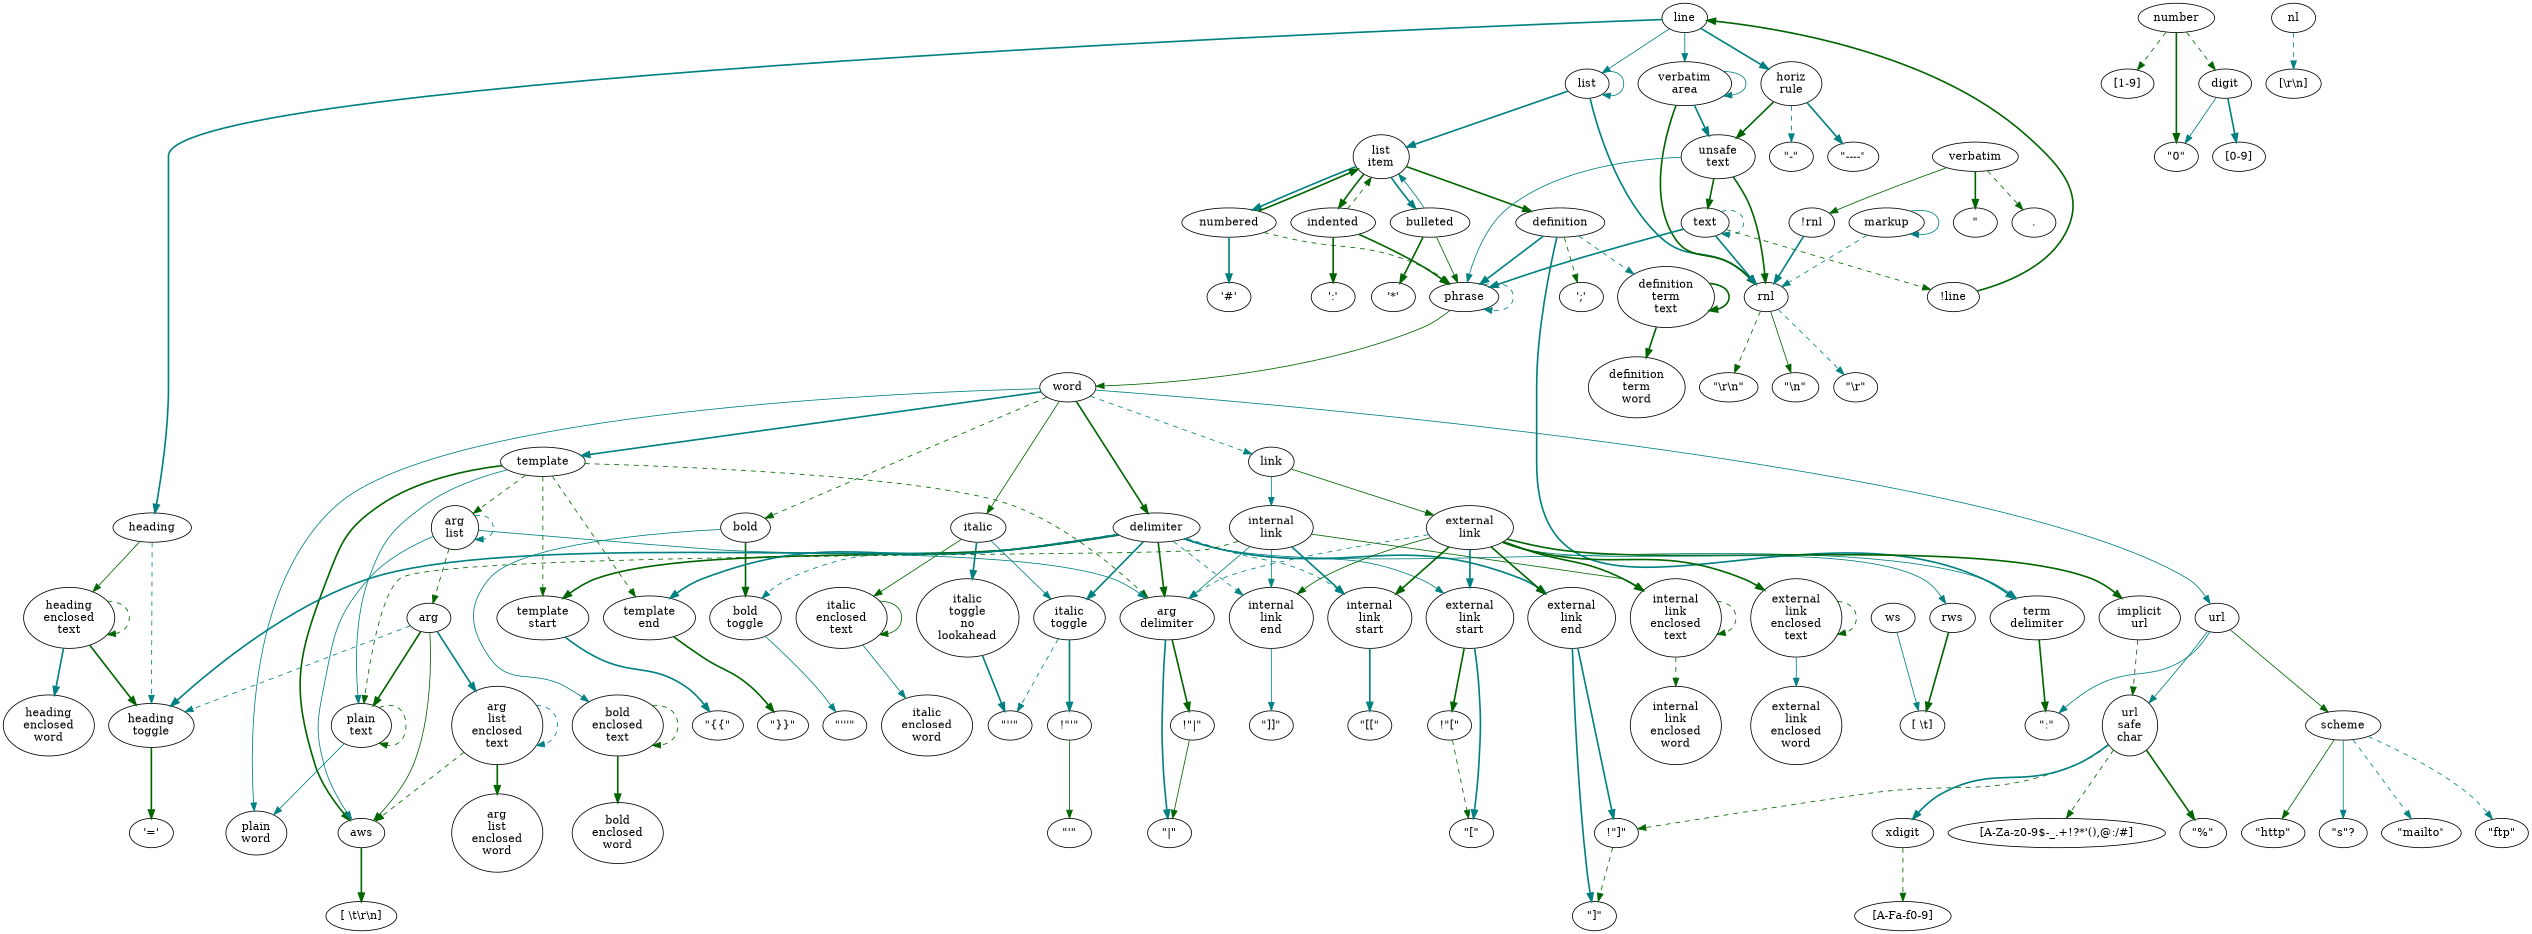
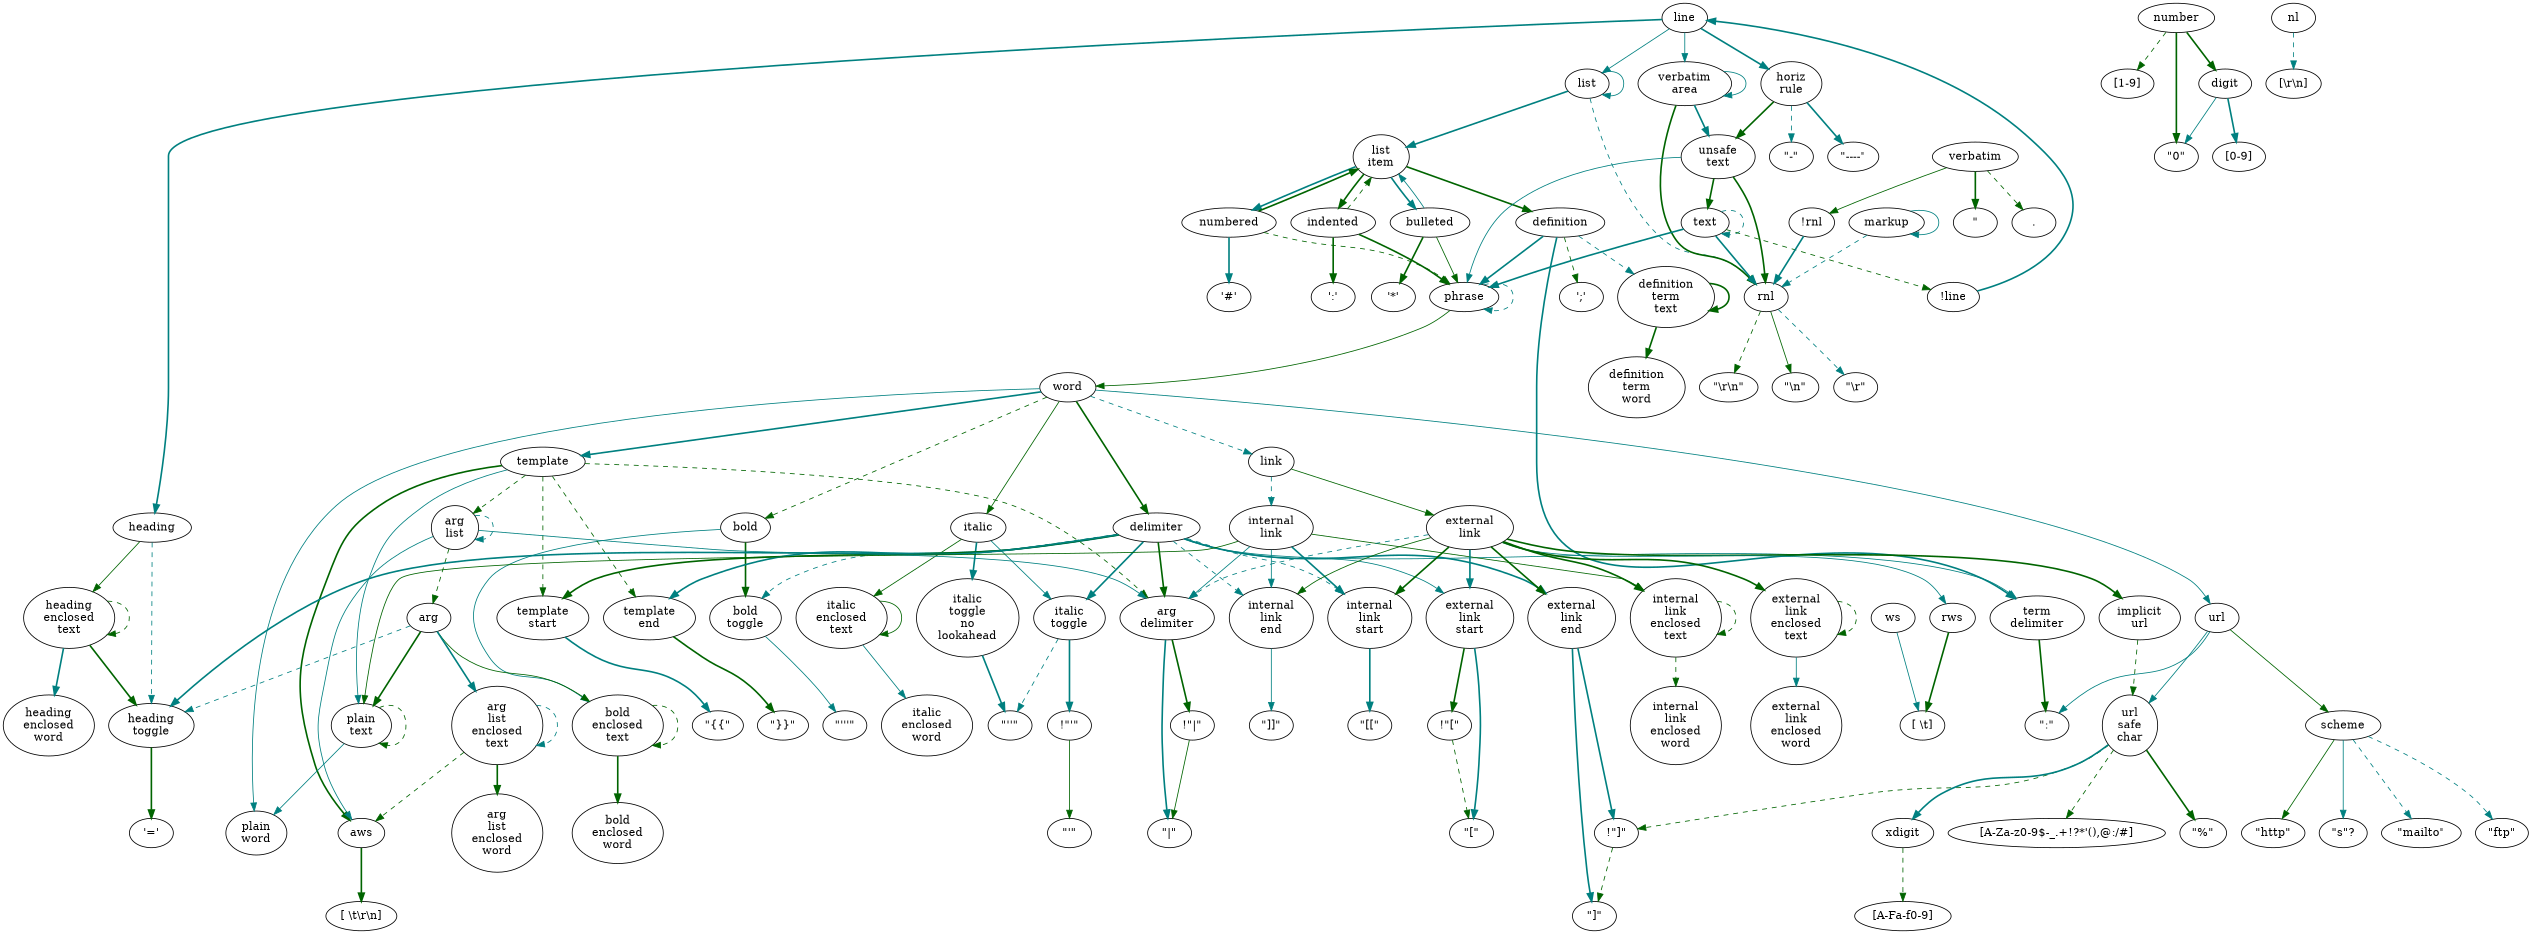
edge "number" -> "digit": style dashed -> bold
edge "!line" -> "line": color darkgreen -> teal
edge "list" -> "rnl": style bold -> dashed
edge "link" -> "internal link": style solid -> dashed
edge "internal link" -> "plain text": style dashed -> solid
edge "arg" -> "aws": now "arg" -> "bold enclosed text"
